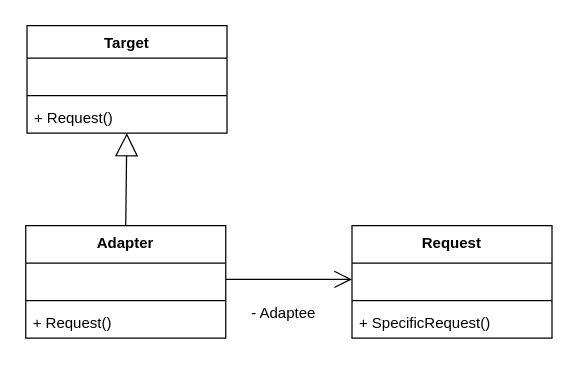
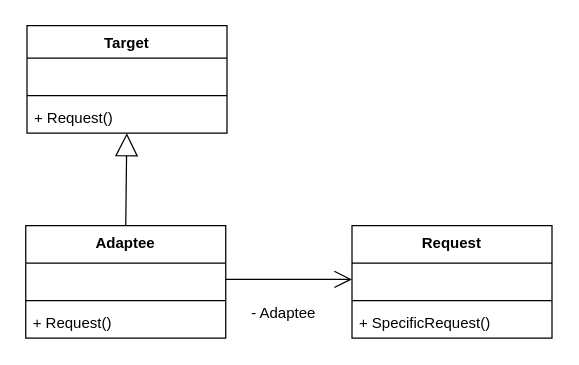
node "Adapter": label "Adapter" -> "Adaptee"
